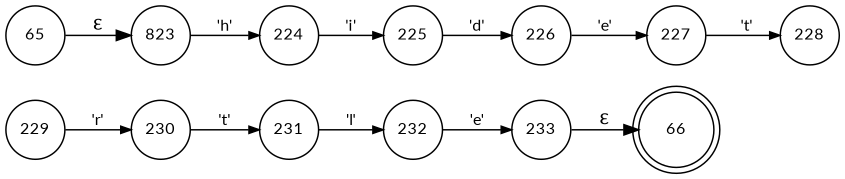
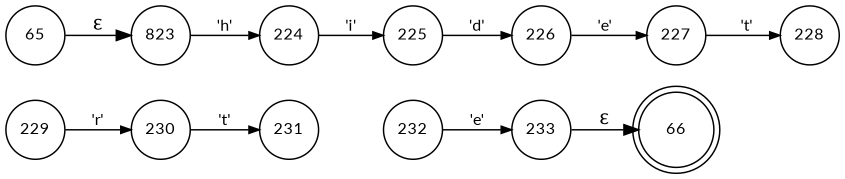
edge "231" -> "232": removed, label "'l'"
